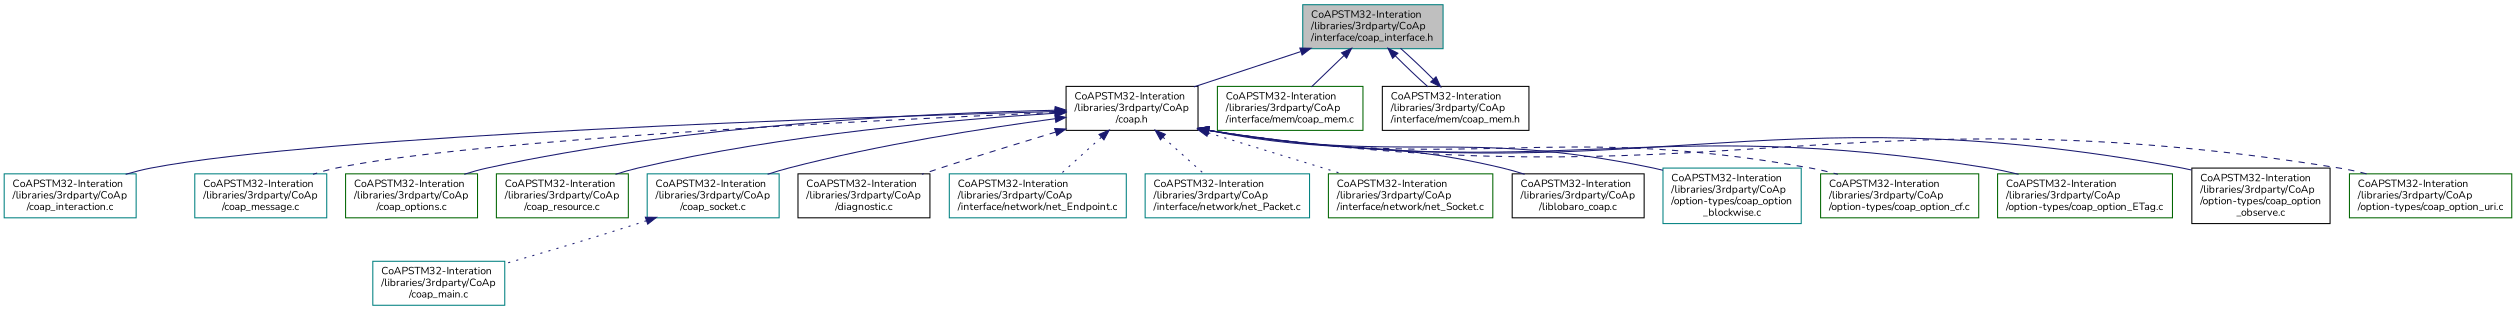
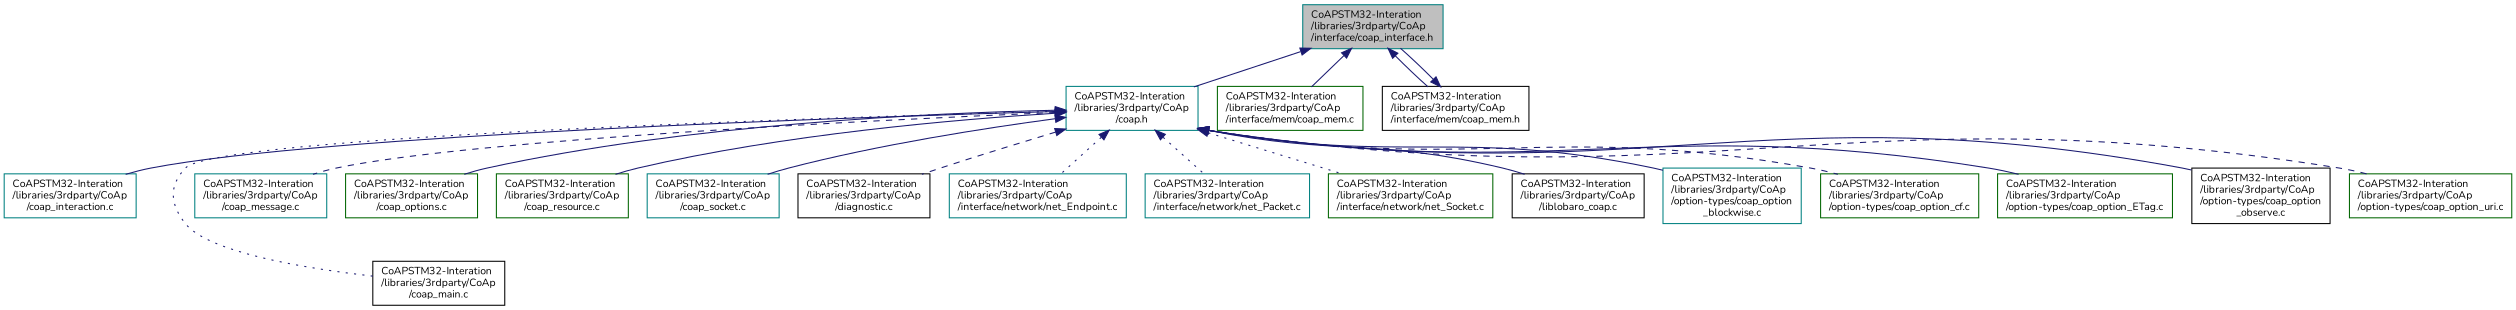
node "CoAPSTM32-Interation /libraries/3rdparty/CoAp /coap.h": color black -> teal
edge "CoAPSTM32-Interation /libraries/3rdparty/CoAp /coap_main.c" -> "CoAPSTM32-Interation /libraries/3rdparty/CoAp /coap_socket.c": now "CoAPSTM32-Interation /libraries/3rdparty/CoAp /coap_main.c" -> "CoAPSTM32-Interation /libraries/3rdparty/CoAp /coap.h"
node "CoAPSTM32-Interation /libraries/3rdparty/CoAp /coap_main.c": color teal -> black
